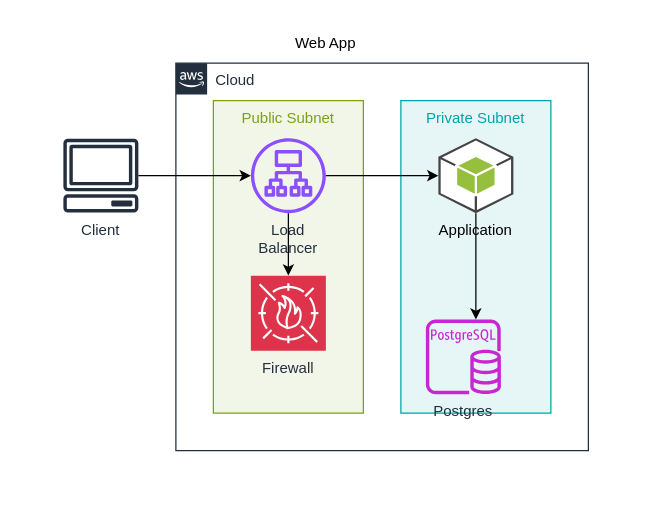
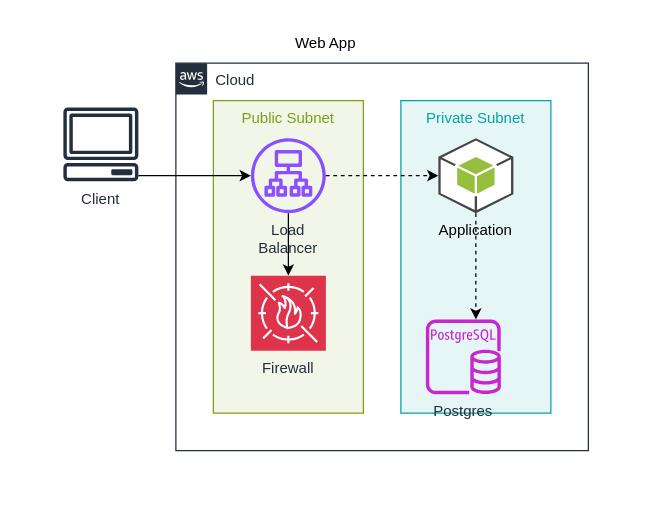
node "Client": moved (101, 176) -> (101, 144)
edge "Load Balancer" -> "Application": style solid -> dashed
edge "Application" -> "Postgres": style solid -> dashed
